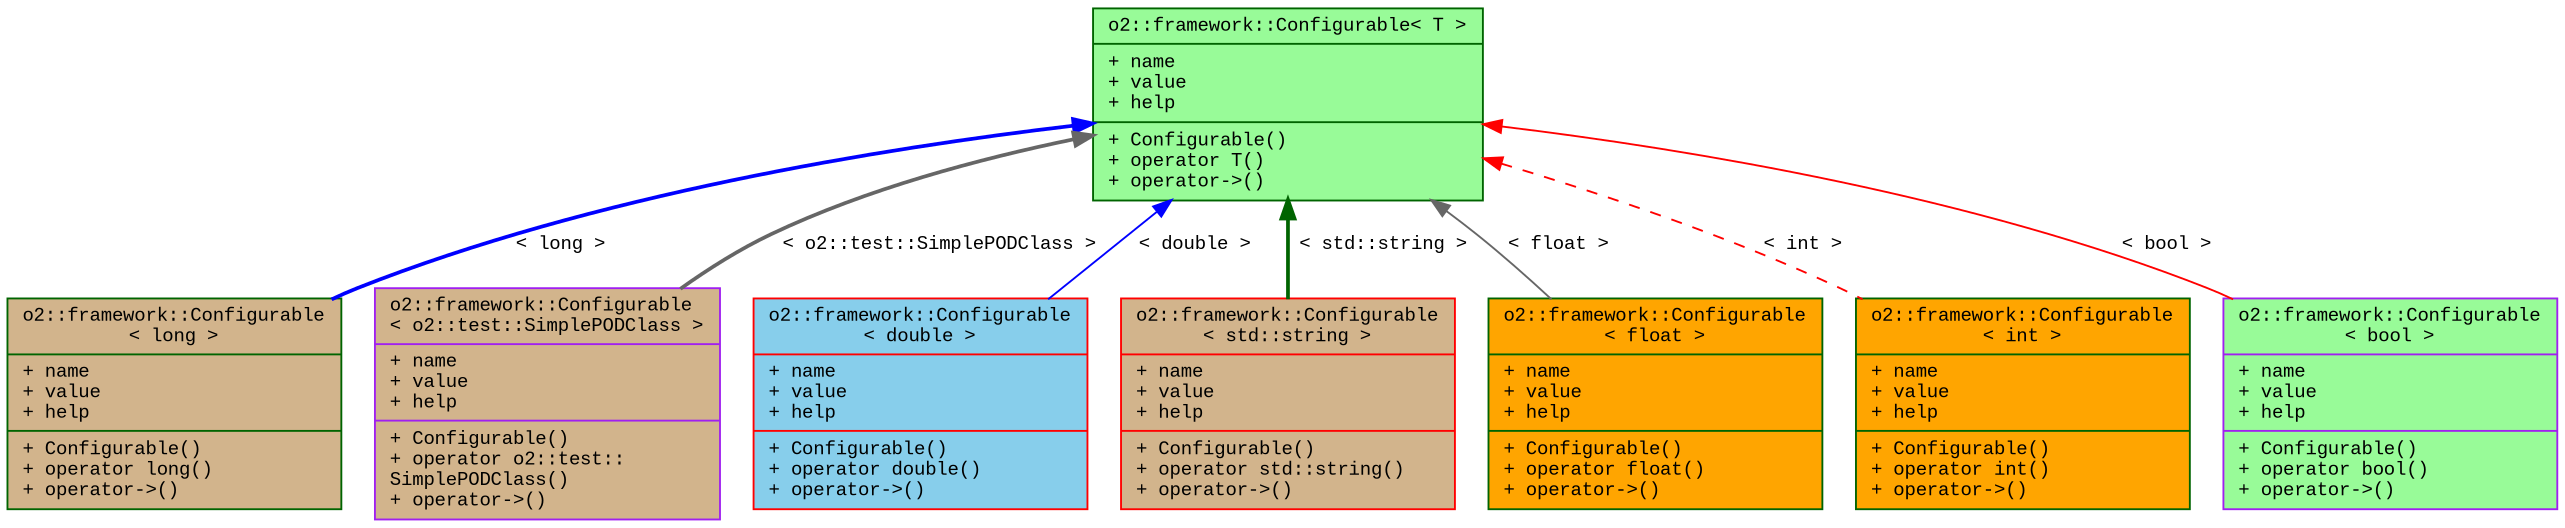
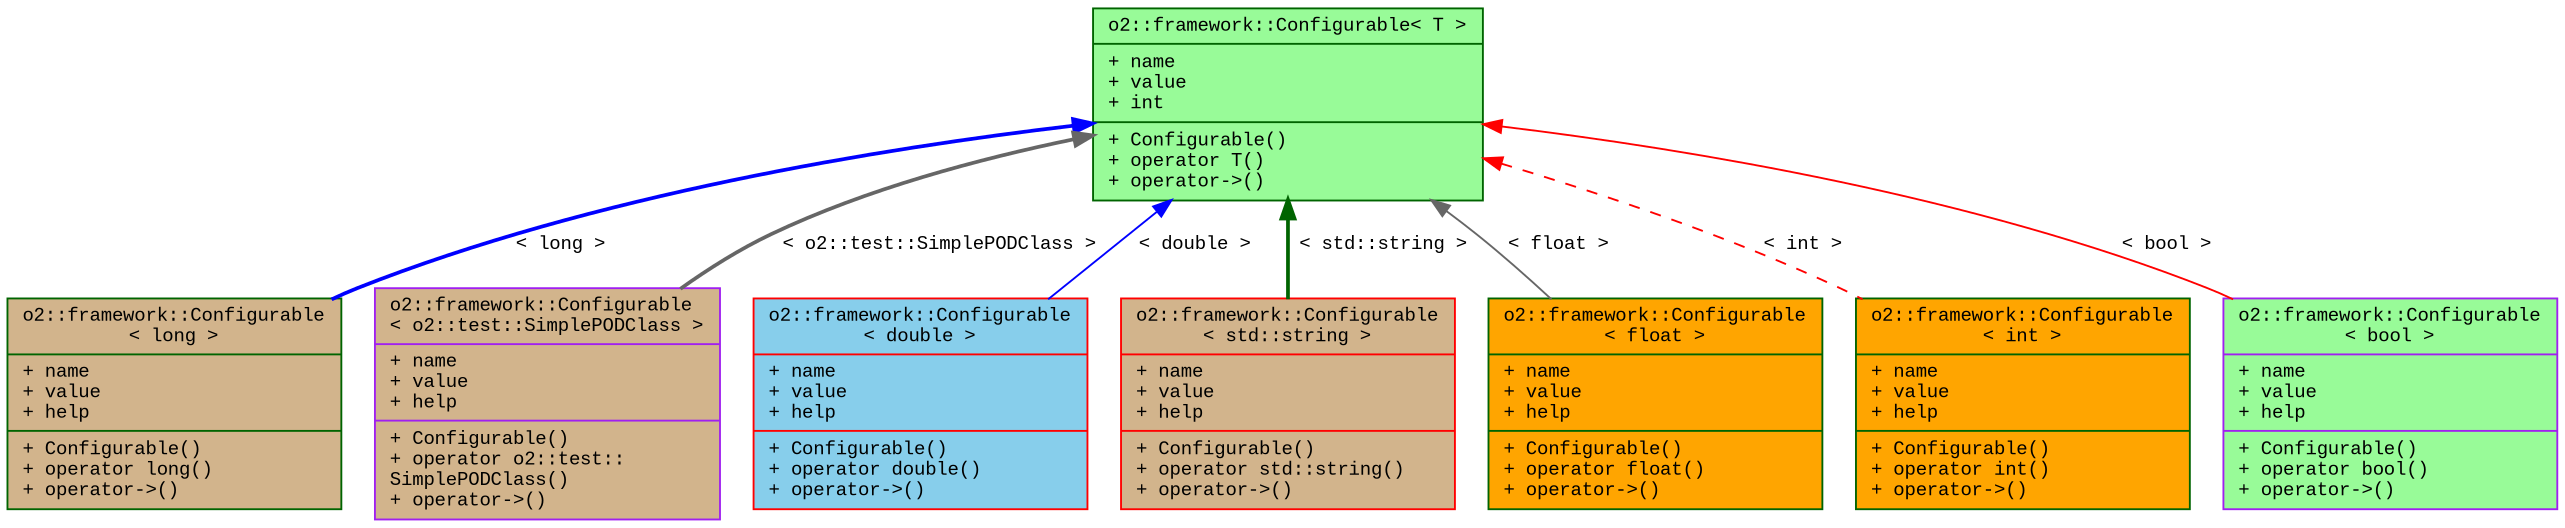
node "o2::framework::Configurable< T >": text "+ help" -> "+ int"
